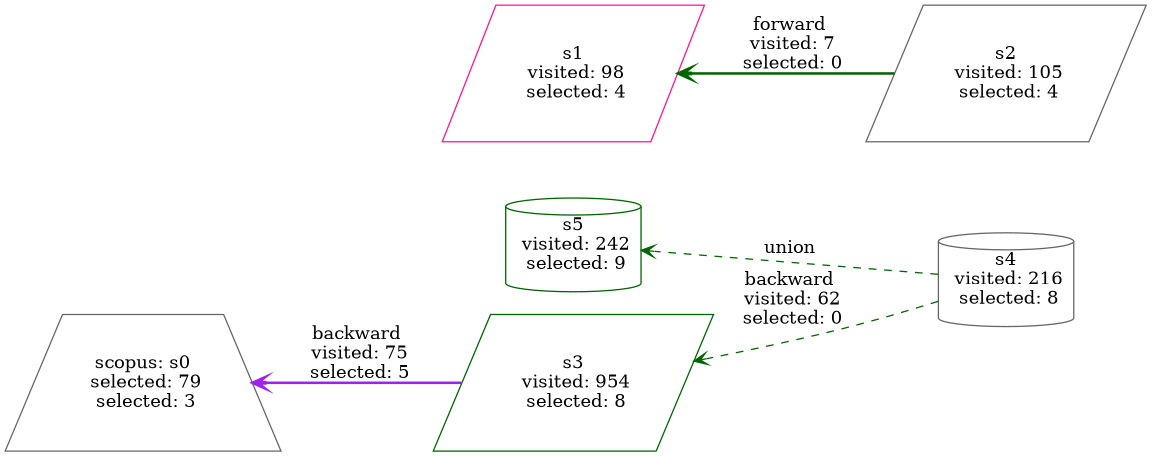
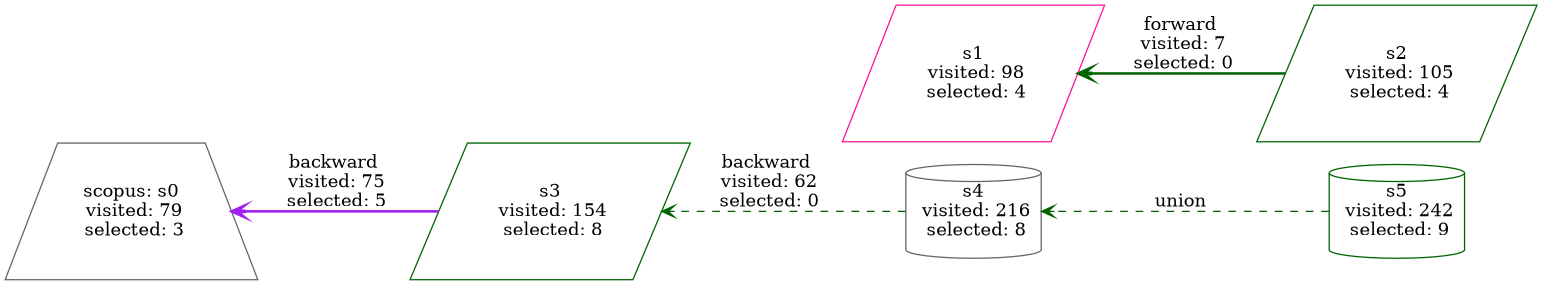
node "s2 visited: 105 selected: 4": color gray40 -> darkgreen
edge "s4 visited: 216 selected: 8" -> "s5 visited: 242 selected: 9": reversed
node "scopus: s0 selected: 79 selected: 3": label "scopus: s0 selected: 79 selected: 3" -> "scopus: s0 visited: 79 selected: 3"
node "s3 visited: 954 selected: 8": label "s3 visited: 954 selected: 8" -> "s3 visited: 154 selected: 8"
